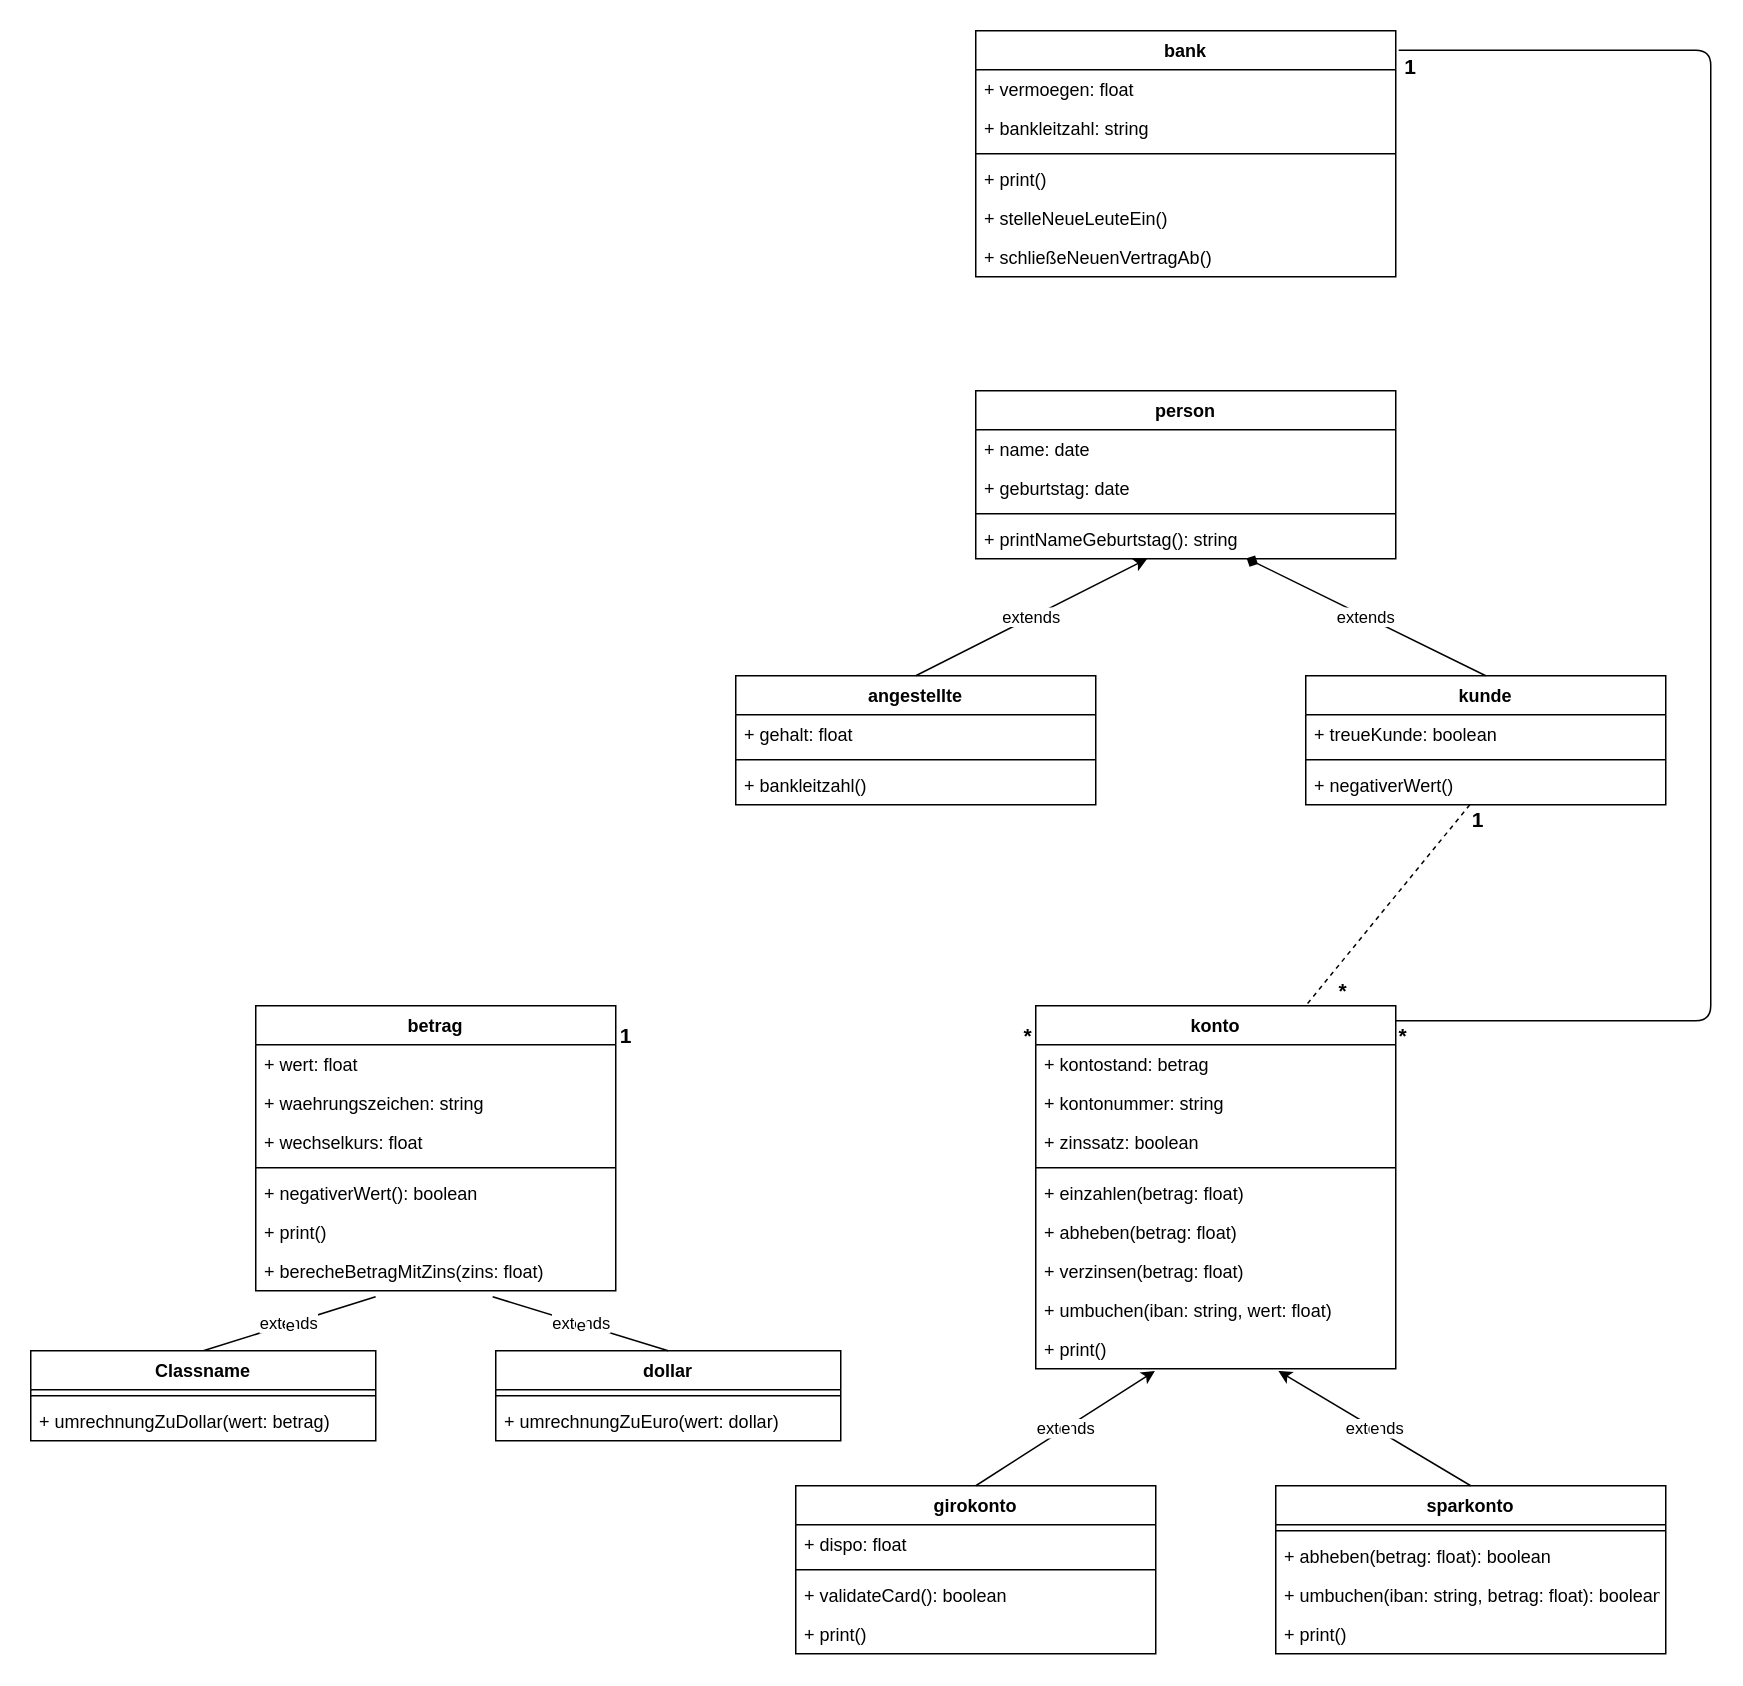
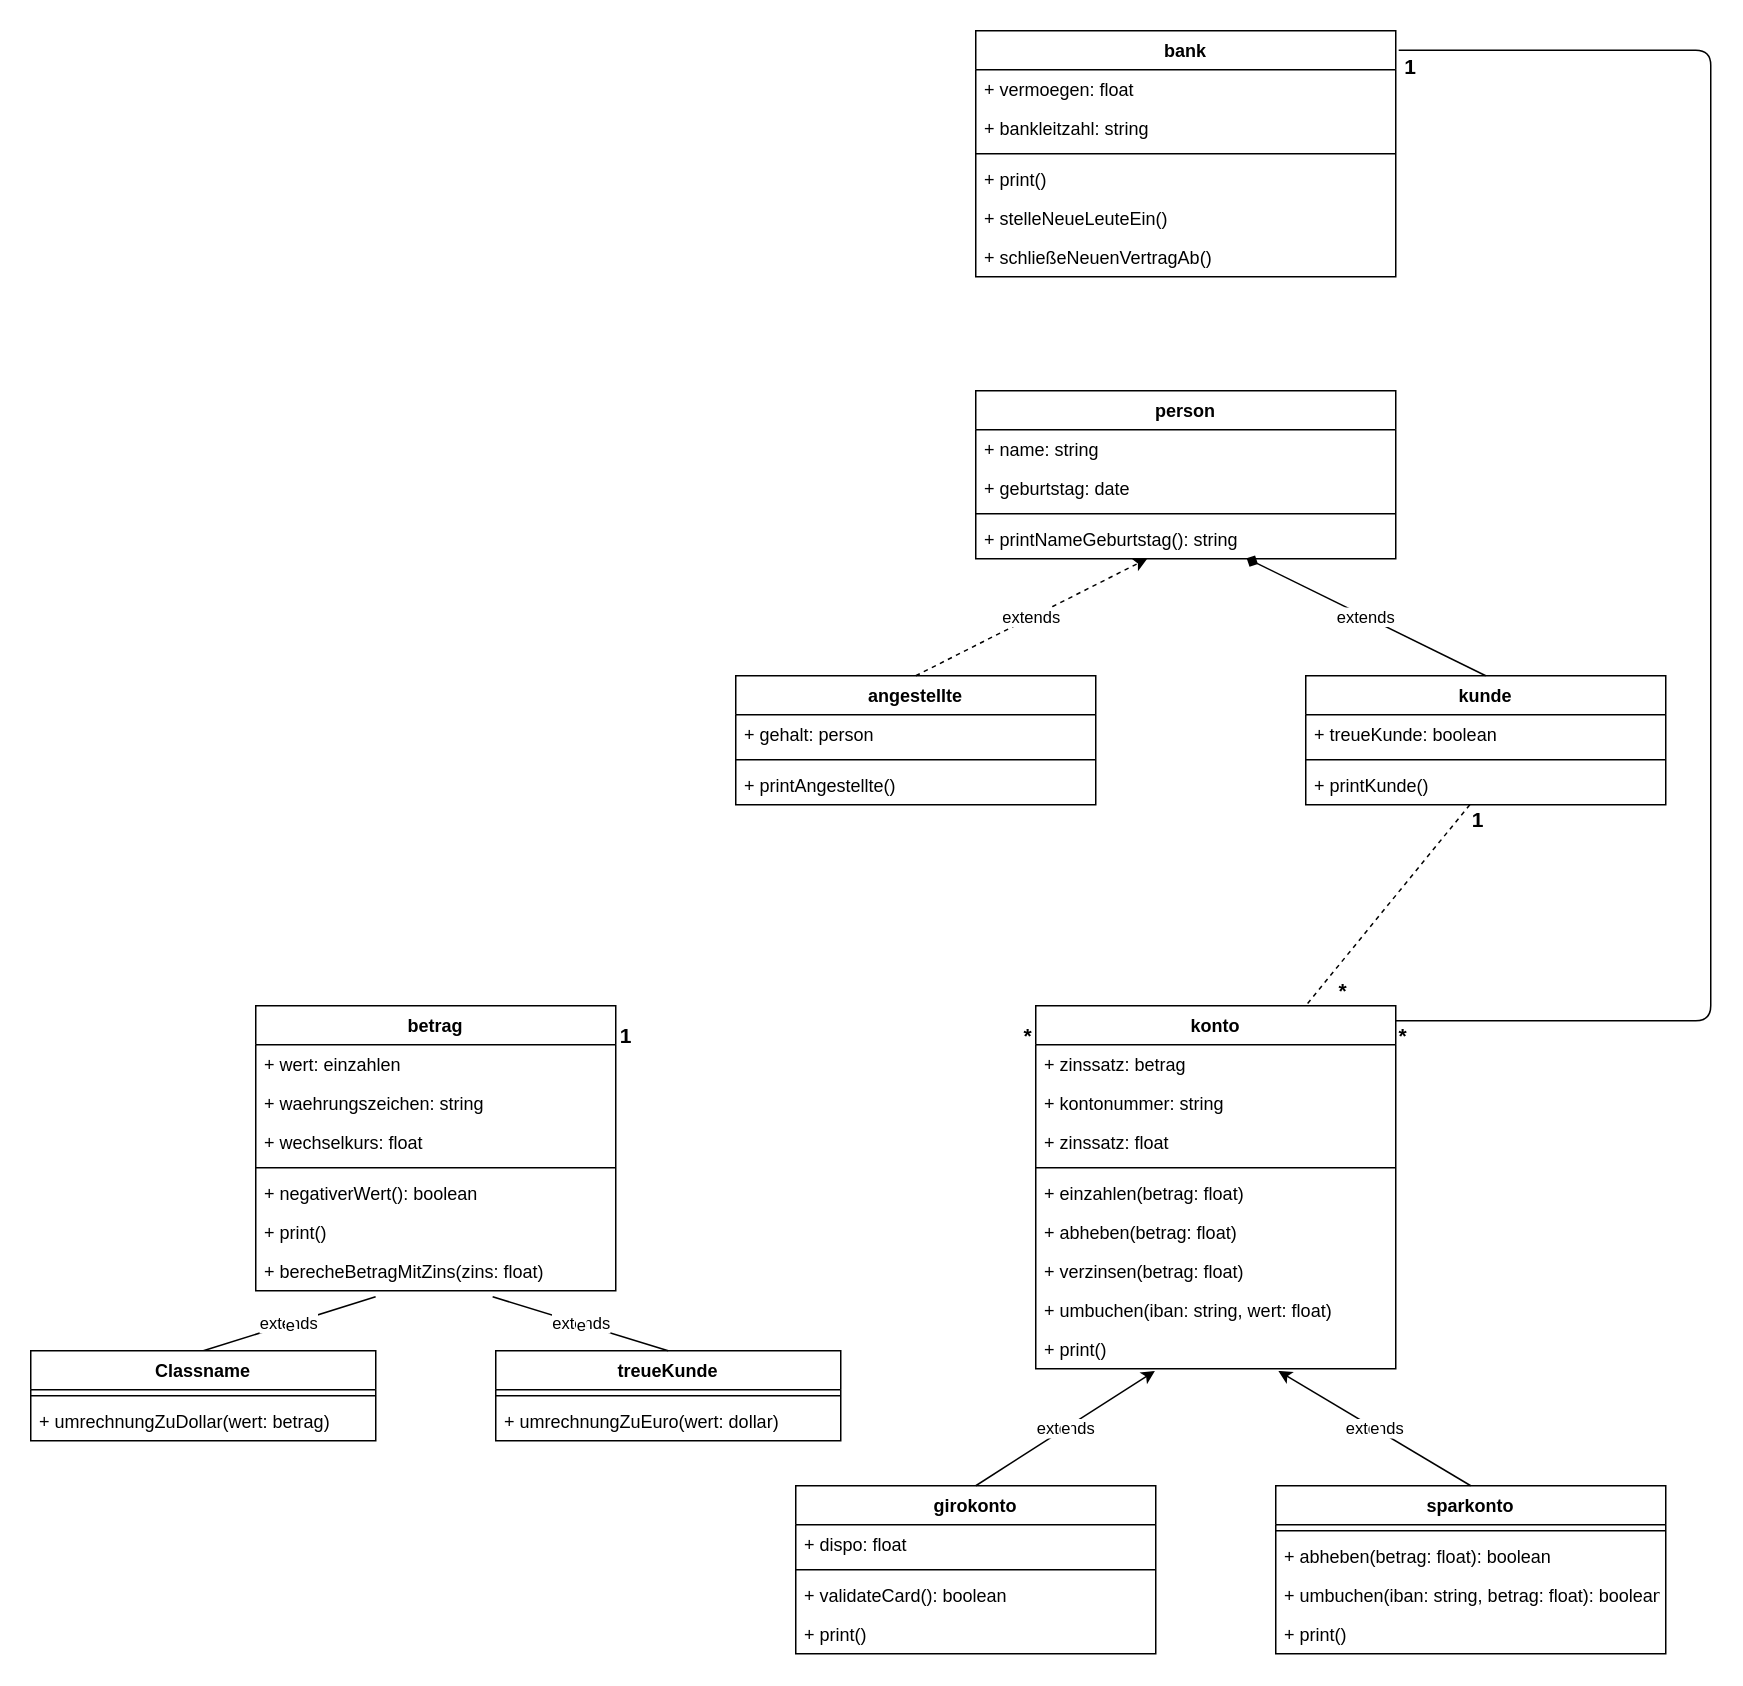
node "+ name: date": label "+ name: date" -> "+ name: string"
edge "angestellte" -> "+ printNameGeburtstag(): string": style solid -> dashed
node "+ gehalt: float": label "+ gehalt: float" -> "+ gehalt: person"
node "+ bankleitzahl()": label "+ bankleitzahl()" -> "+ printAngestellte()"
node "+ negativerWert()": label "+ negativerWert()" -> "+ printKunde()"
node "+ wert: float": label "+ wert: float" -> "+ wert: einzahlen"
node "+ kontostand: betrag": label "+ kontostand: betrag" -> "+ zinssatz: betrag"
node "+ zinssatz: boolean": label "+ zinssatz: boolean" -> "+ zinssatz: float"
node "dollar": label "dollar" -> "treueKunde"
